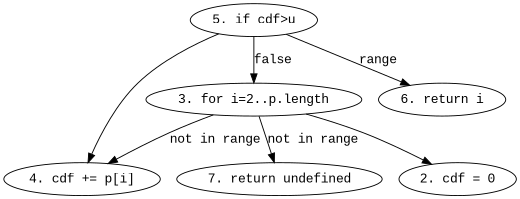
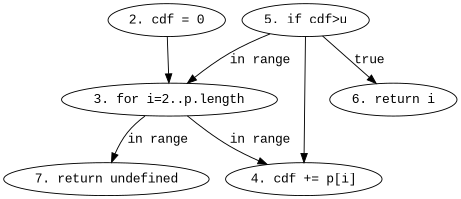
edge "5. if cdf>u" -> "3. for i=2..p.length": label "false" -> "in range"
edge "5. if cdf>u" -> "6. return i": label "range" -> "true"
edge "3. for i=2..p.length" -> "2. cdf = 0": reversed
edge "3. for i=2..p.length" -> "4. cdf += p[i]": label "not in range" -> "in range"
edge "3. for i=2..p.length" -> "7. return undefined": label "not in range" -> "in range"
